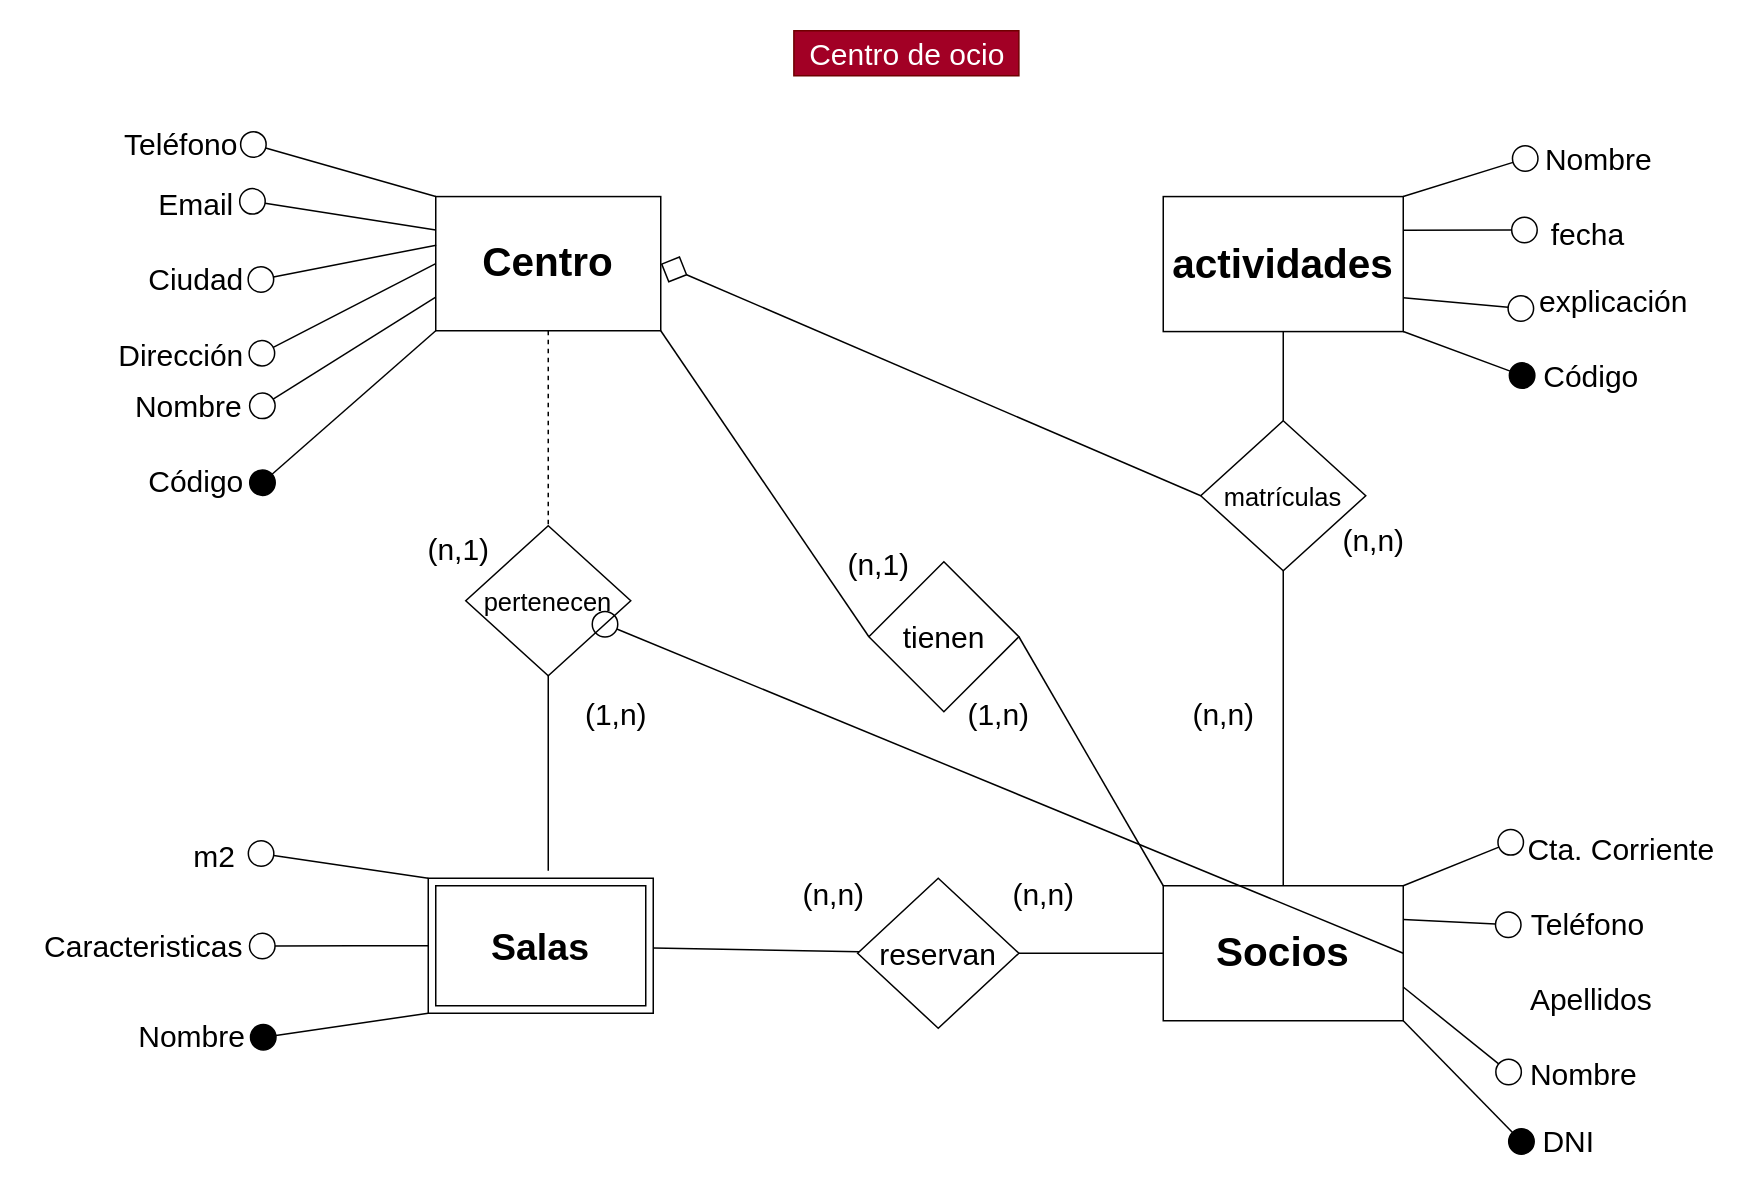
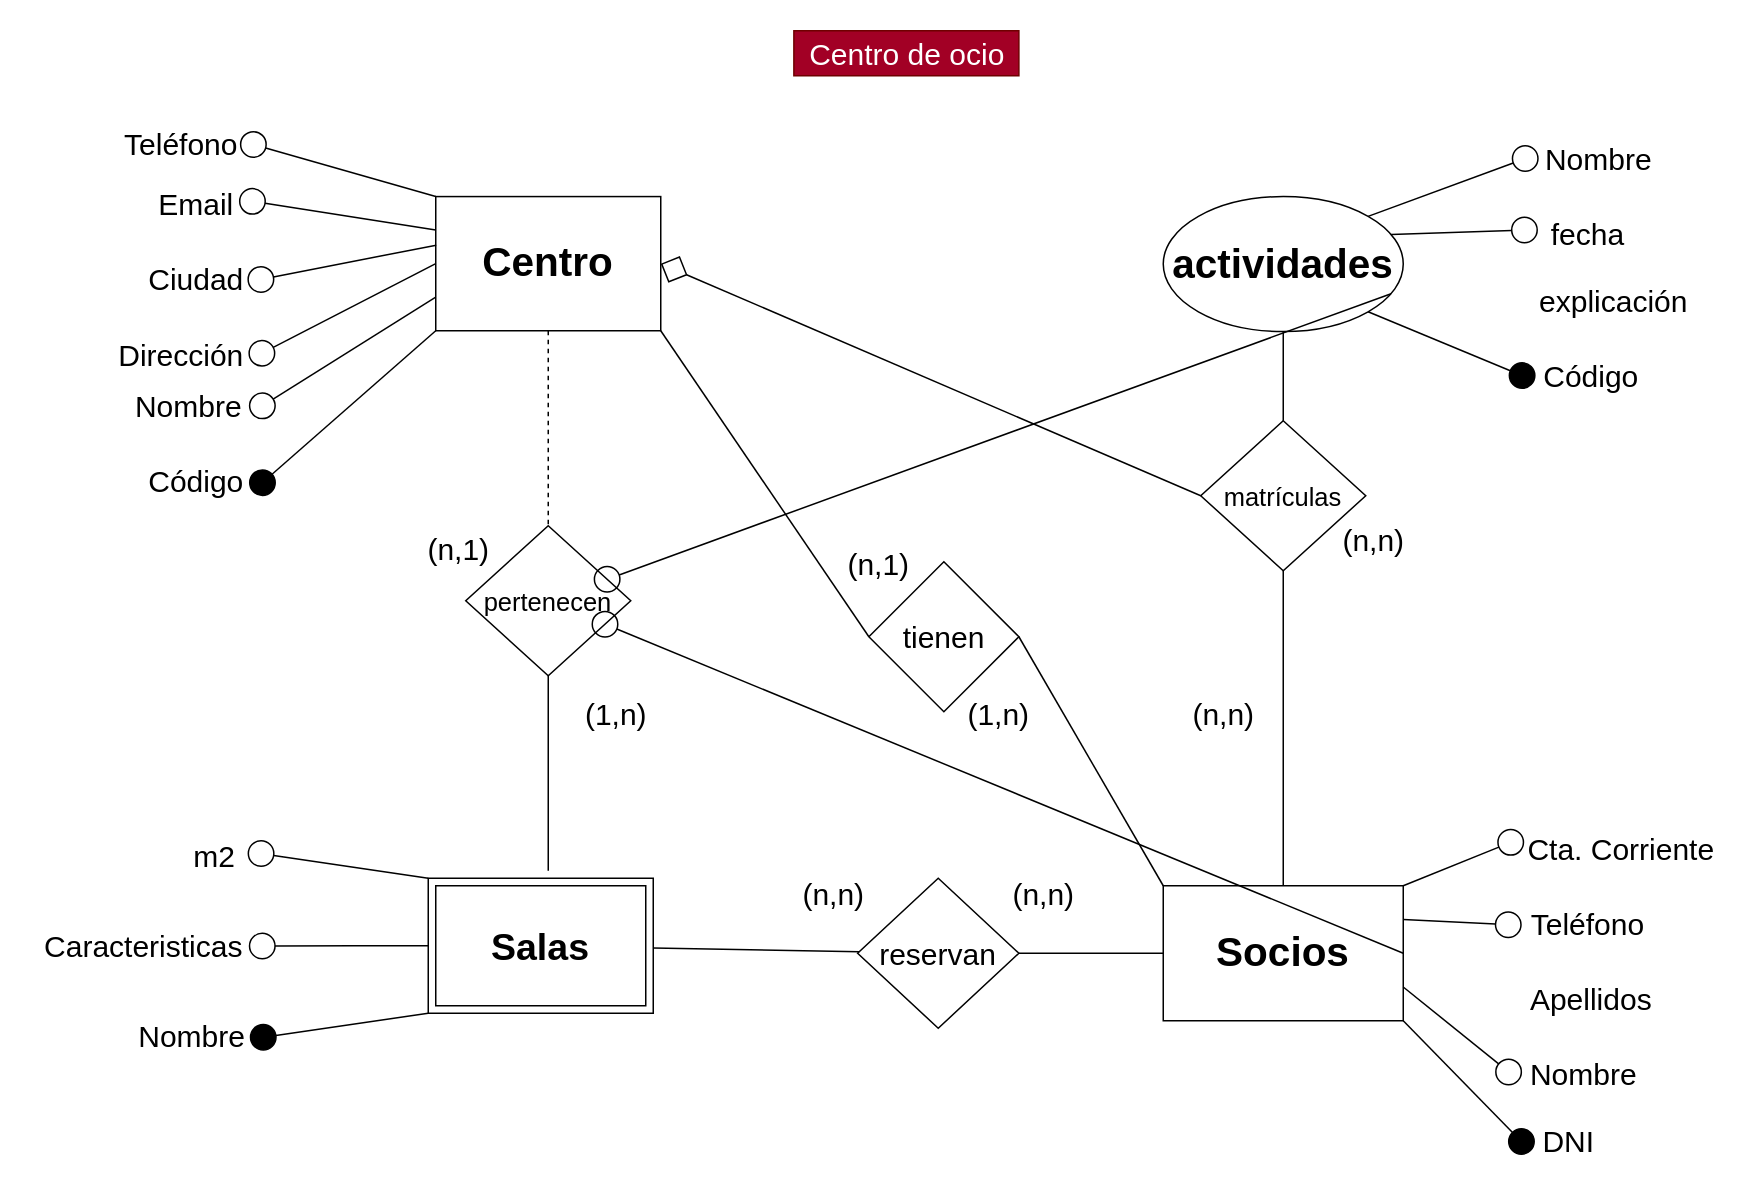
node "actividades": shape rectangle -> ellipse
edge "actividades" -> "explicación": now "actividades" -> "pertenecen"
